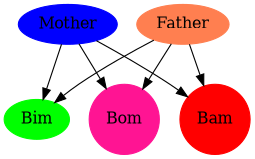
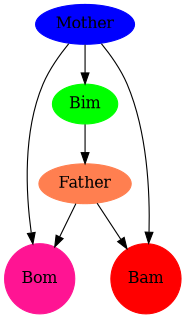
edge "Father" -> "Bim": reversed
